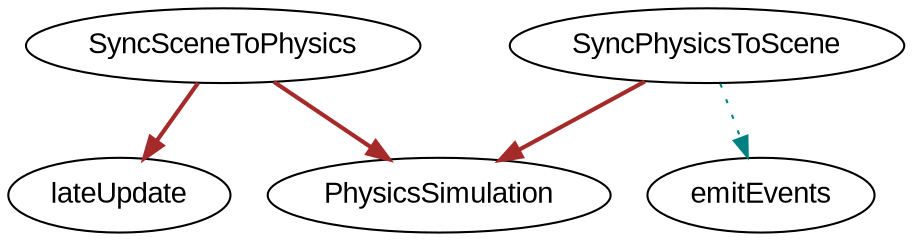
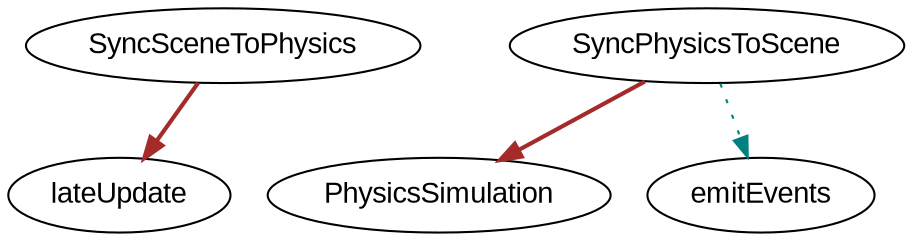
edge "SyncSceneToPhysics" -> "PhysicsSimulation": removed
